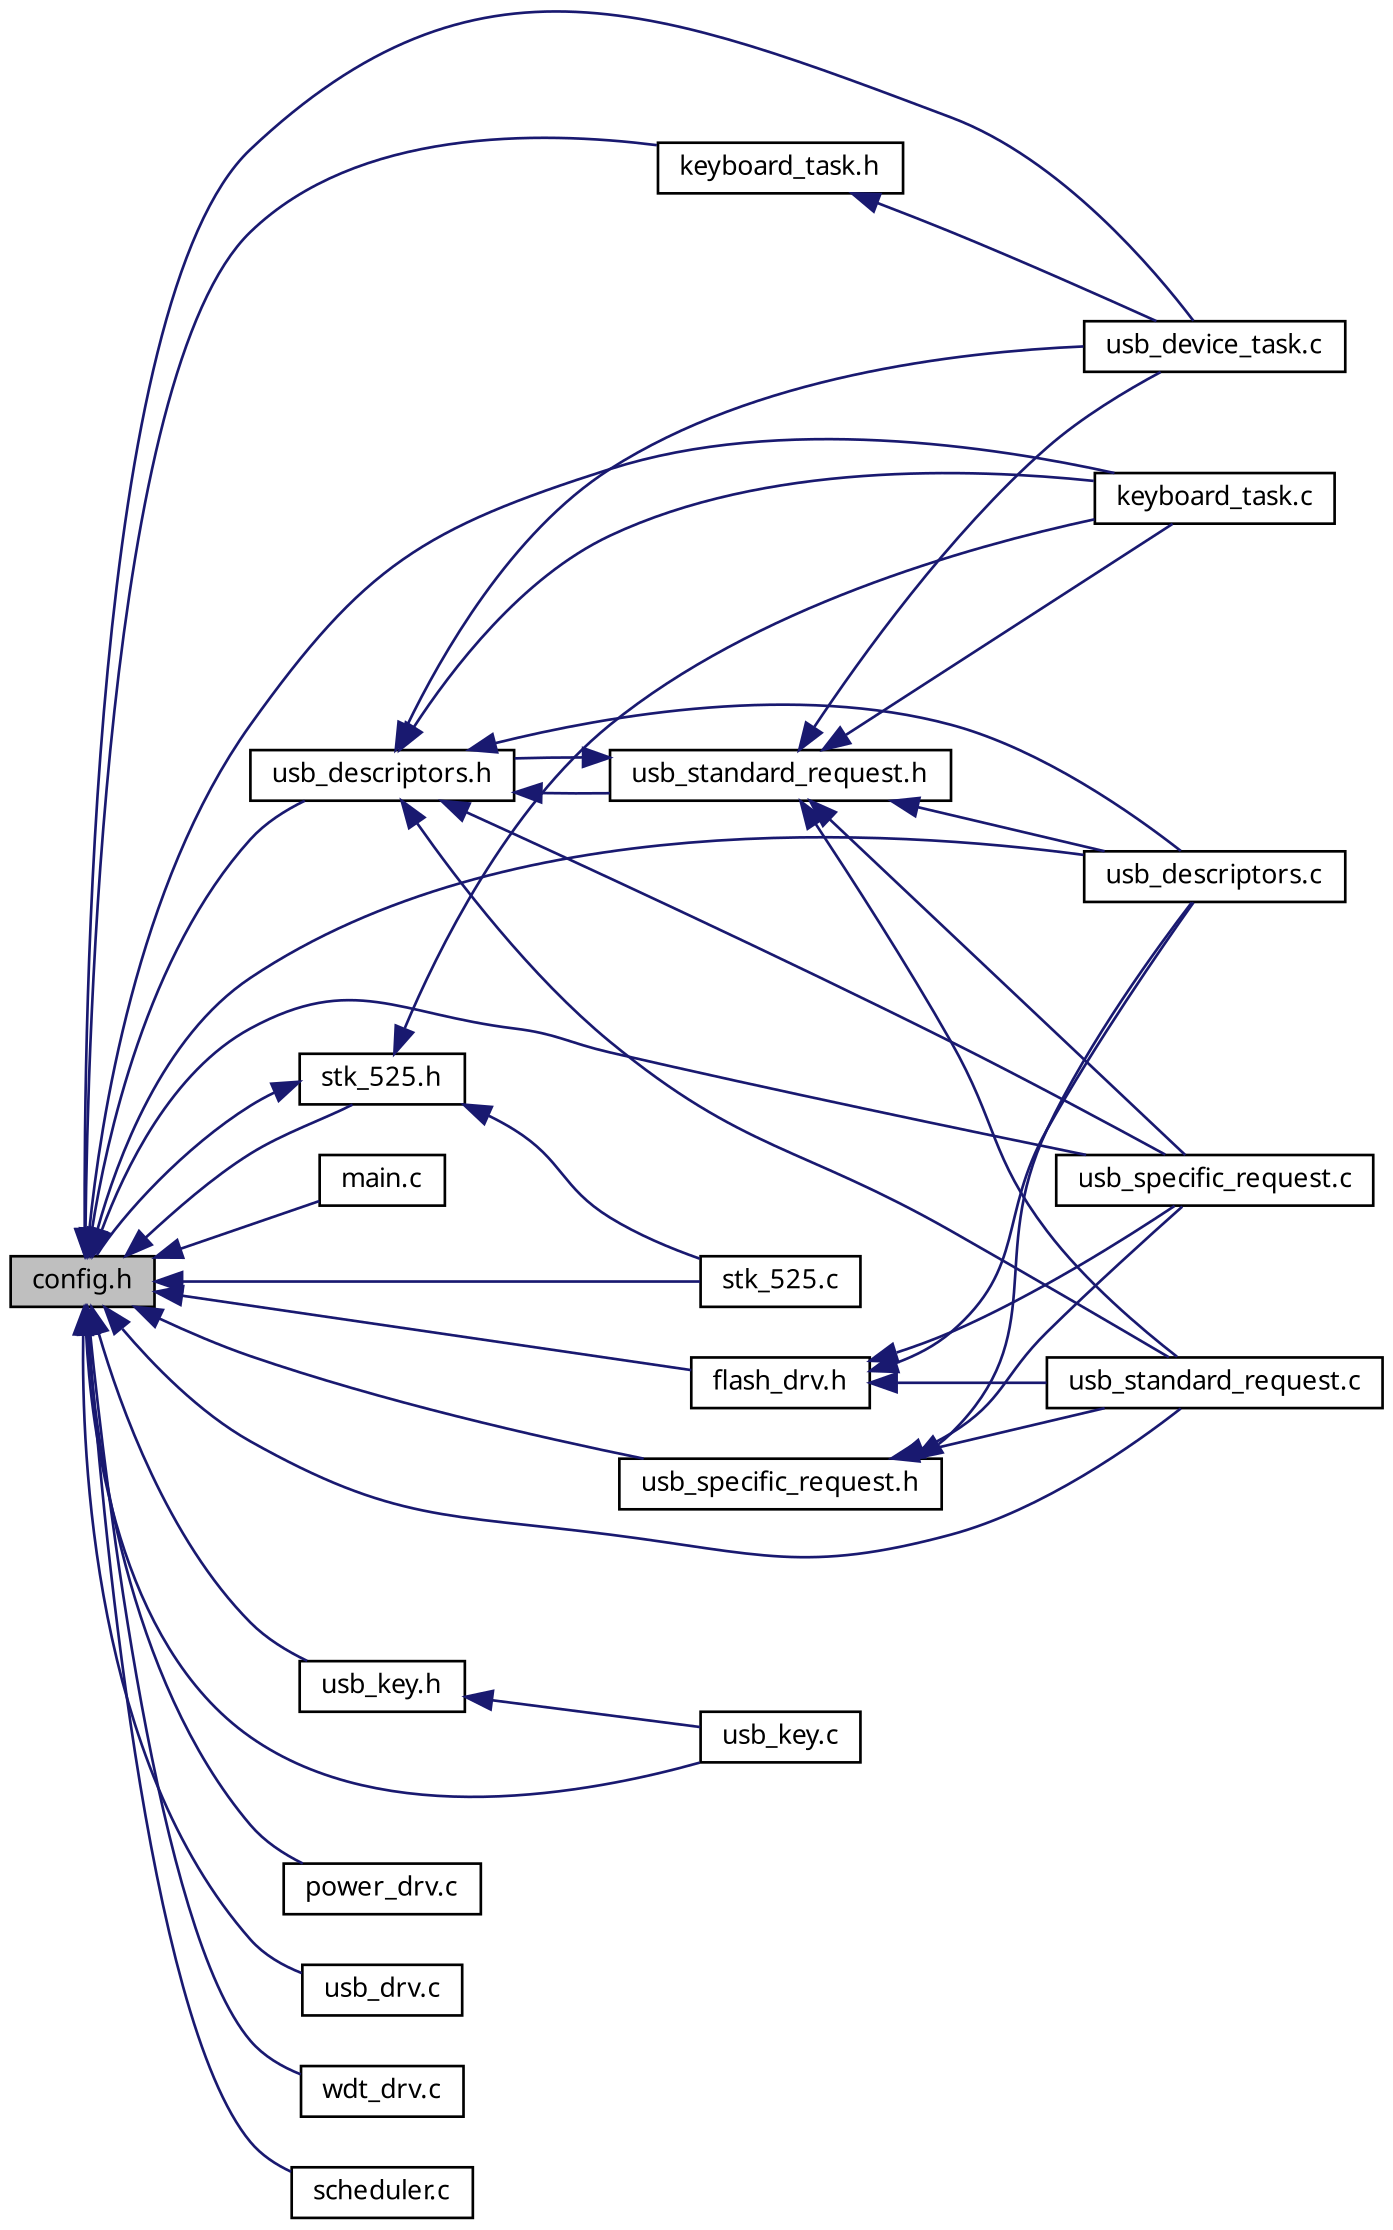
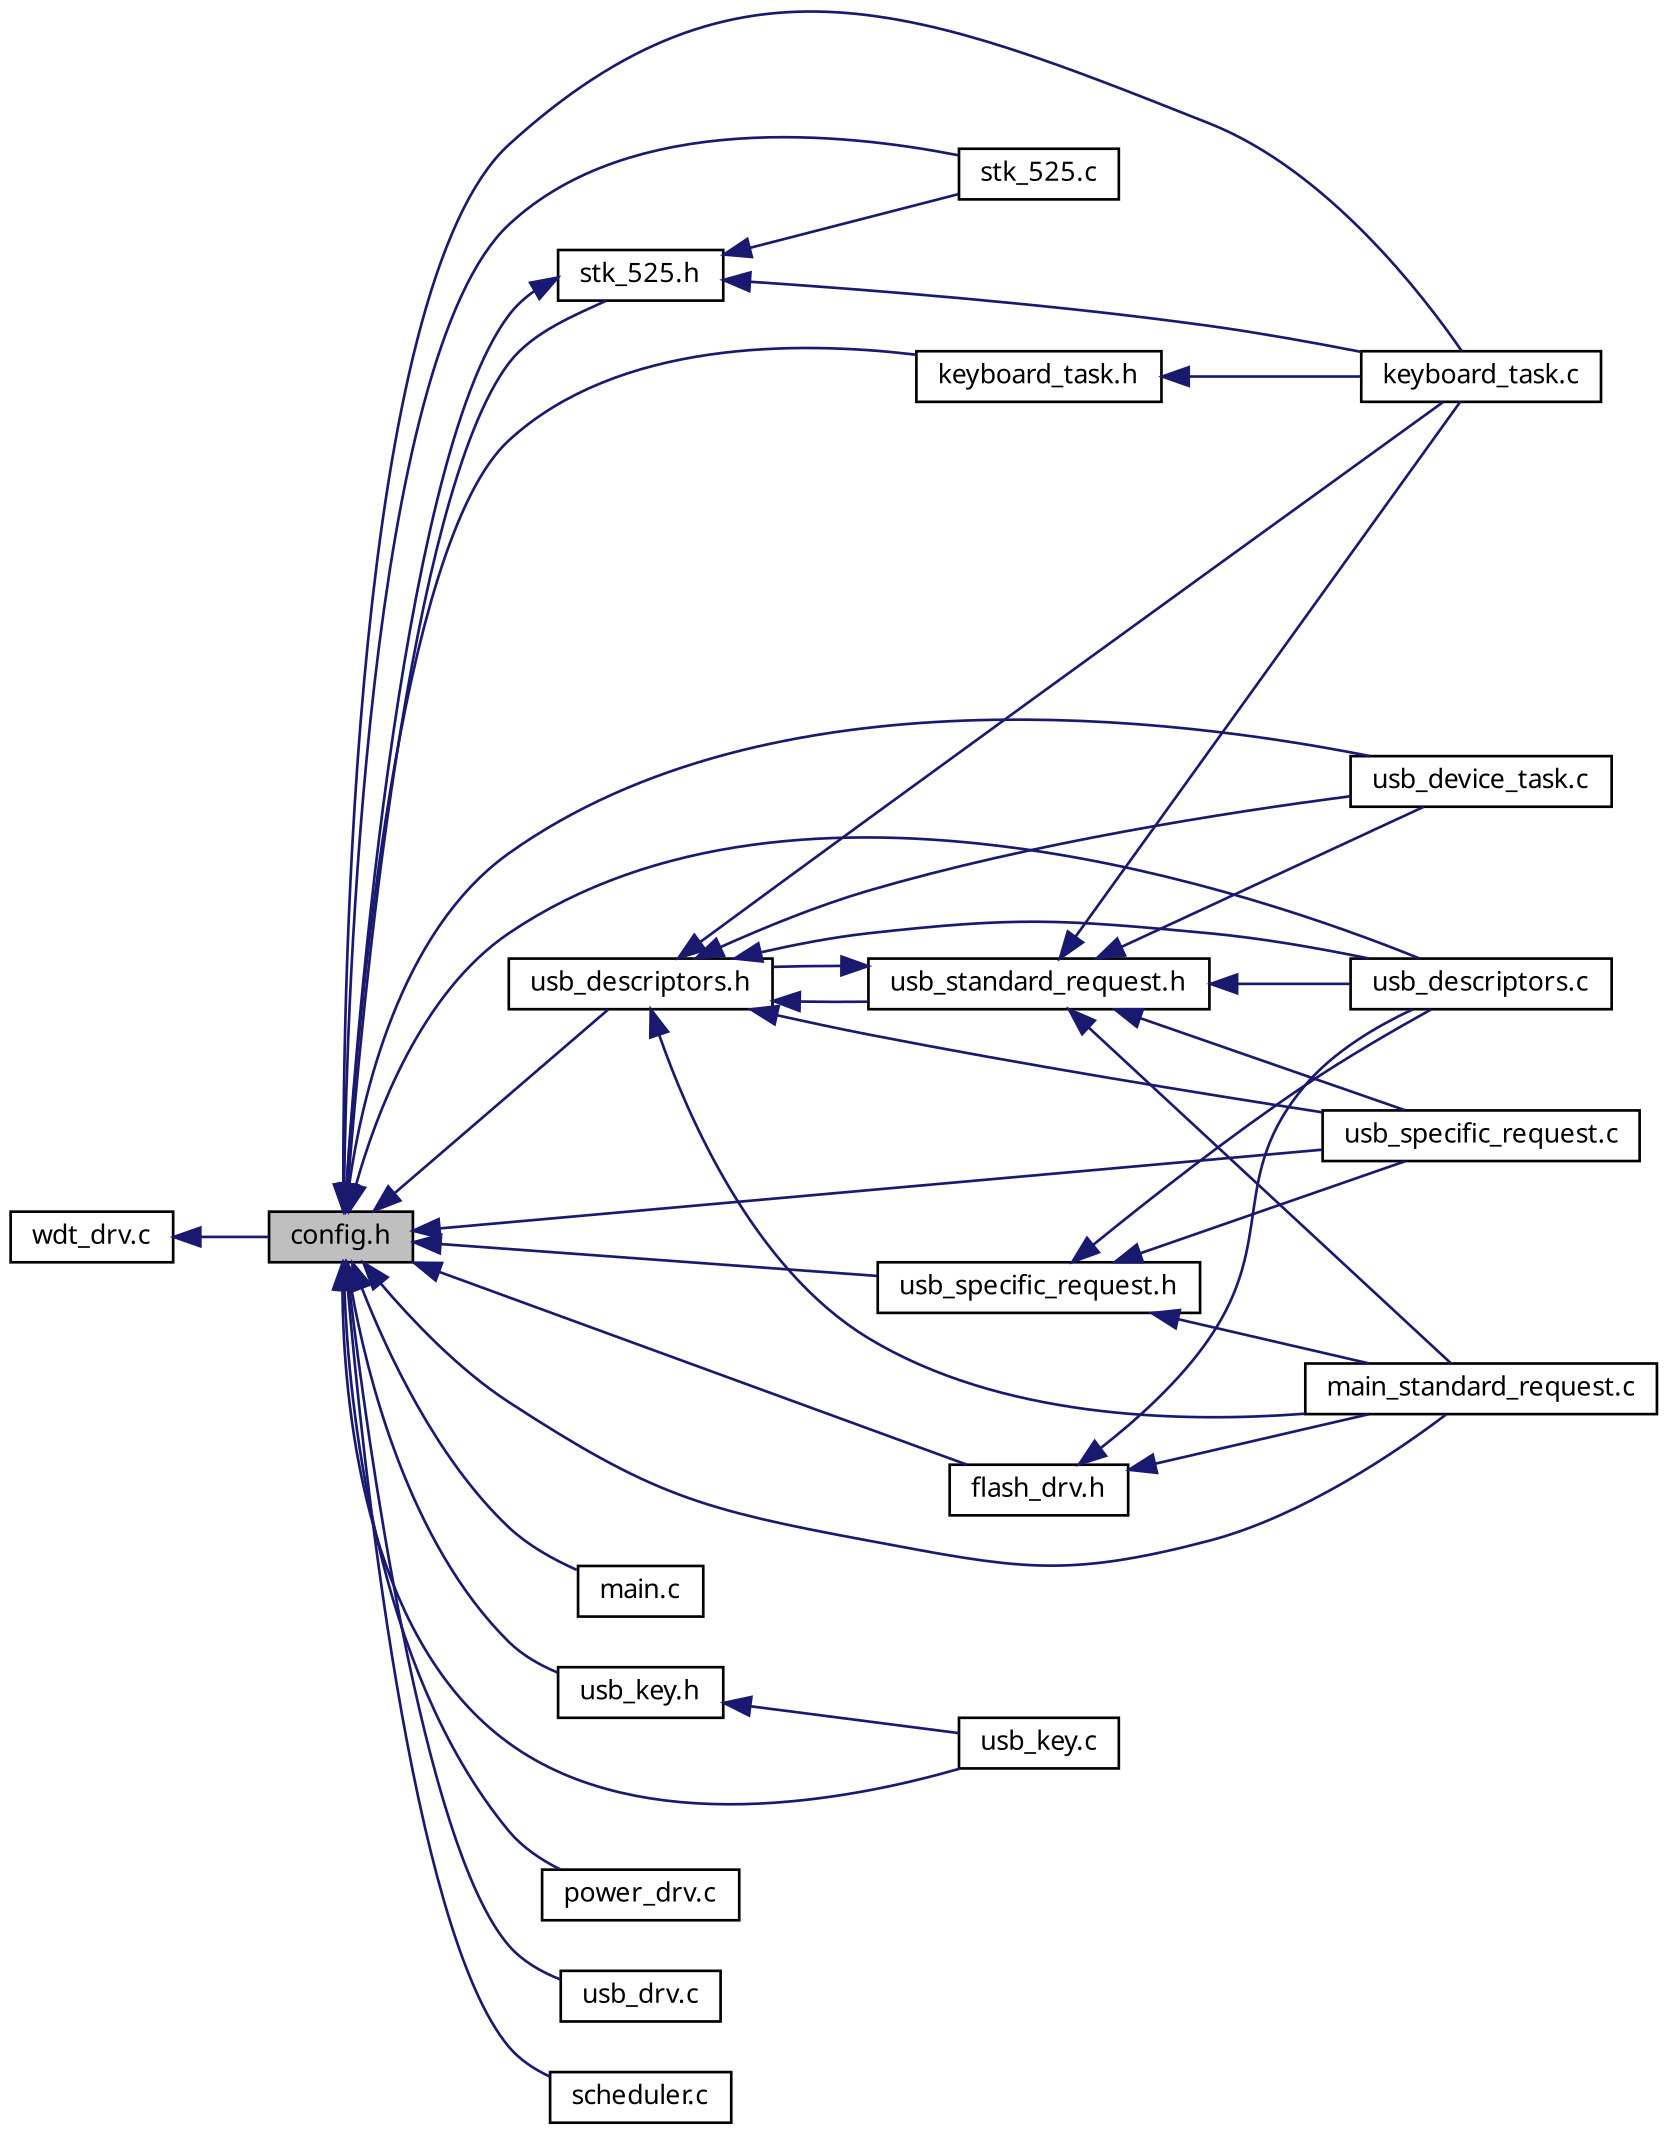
edge "usb_device_task.c" -> "keyboard_task.h": now "keyboard_task.c" -> "keyboard_task.h"
edge "usb_specific_request.c" -> "flash_drv.h": removed
node "usb_standard_request.c": label "usb_standard_request.c" -> "main_standard_request.c"
edge "wdt_drv.c" -> "config.h": reversed
